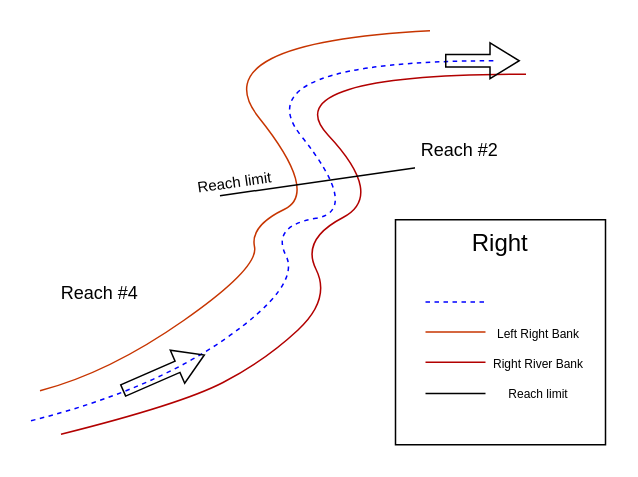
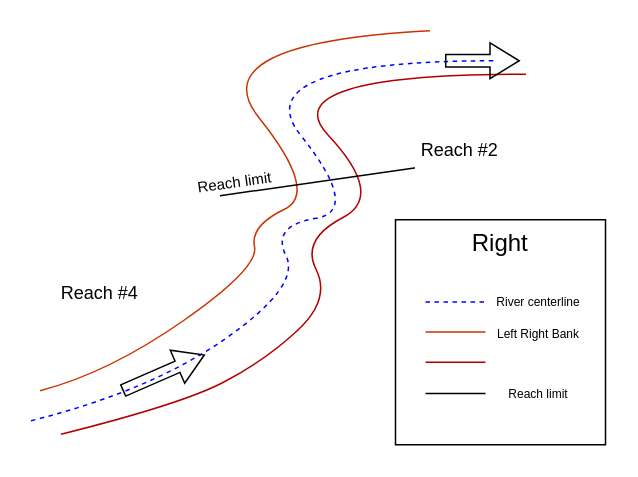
node "River centerline": added
node "Right River Bank": removed
